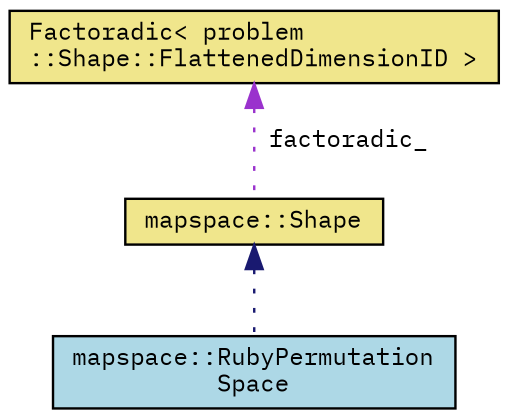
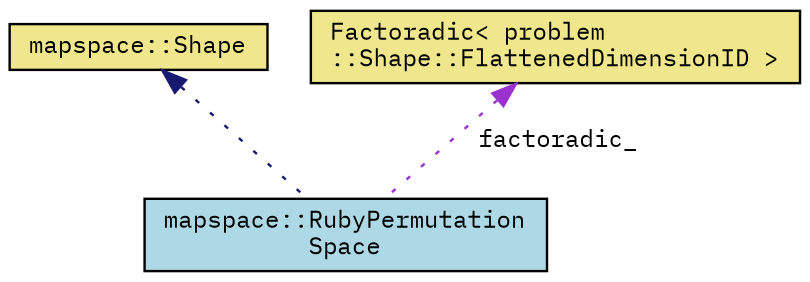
edge "mapspace::Shape" -> "Factoradic< problem ::Shape::FlattenedDimensionID >": now "mapspace::RubyPermutation Space" -> "Factoradic< problem ::Shape::FlattenedDimensionID >"
